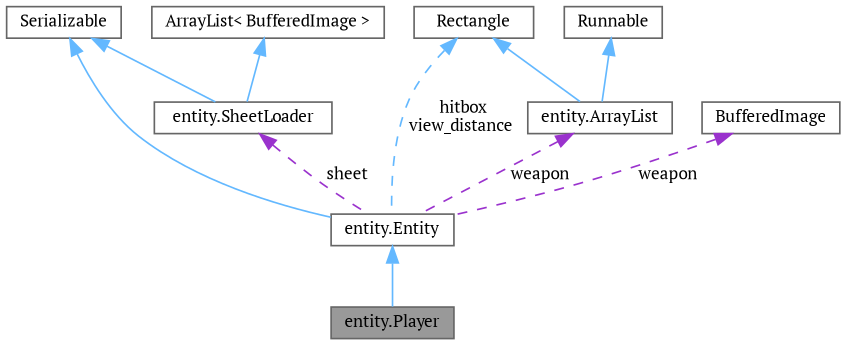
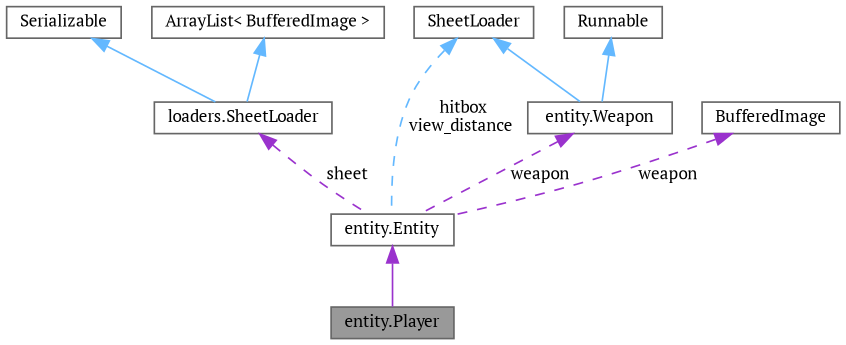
node "Rectangle": label "Rectangle" -> "SheetLoader"
node "entity.SheetLoader": label "entity.SheetLoader" -> "loaders.SheetLoader"
node "entity.ArrayList": label "entity.ArrayList" -> "entity.Weapon"
edge "entity.Entity" -> "Serializable": removed
edge "entity.Player" -> "entity.Entity": color steelblue1 -> darkorchid3
